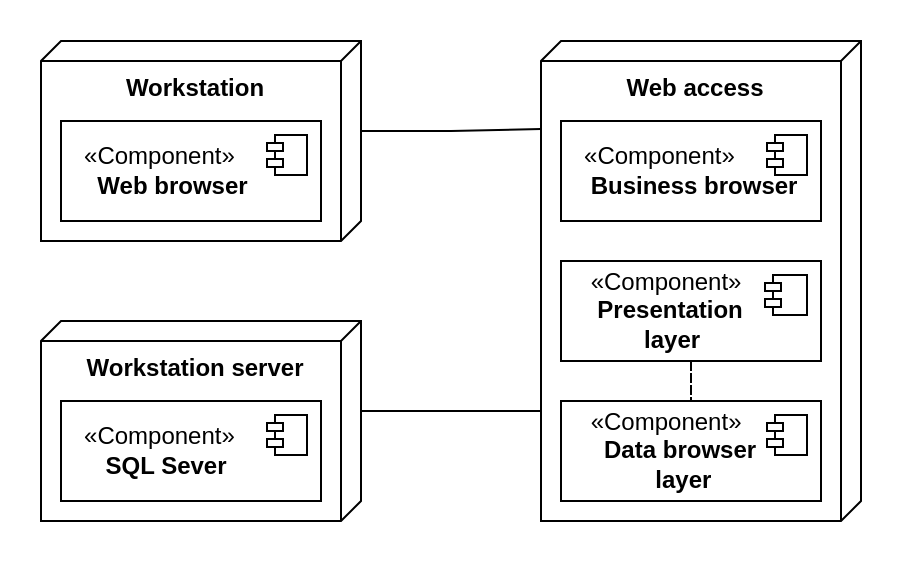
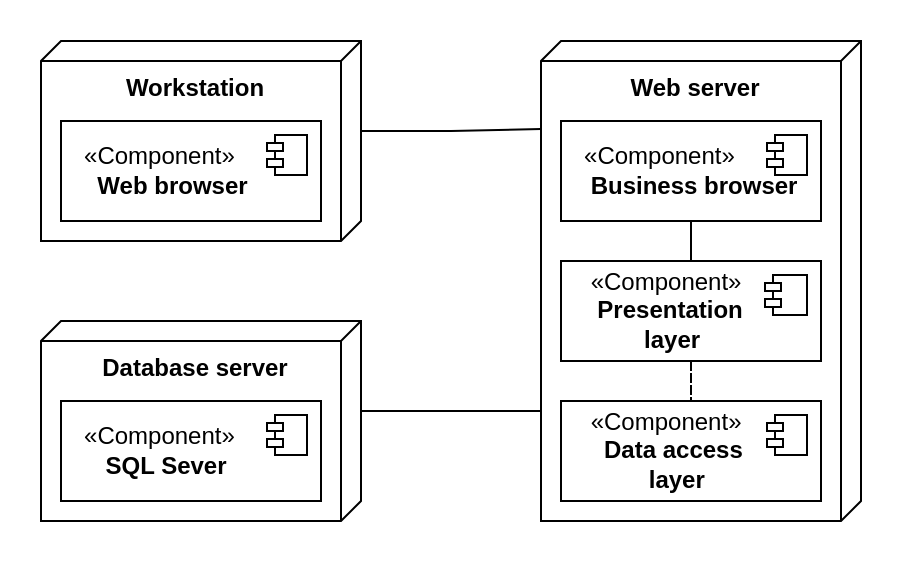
node "Web access": label "Web access" -> "Web server"
edge "«Component» Business browser" -- "«Component» Presentation layer": added
node "Workstation server": label "Workstation server" -> "Database server"
node "«Component» Data browser layer": label "«Component» Data browser layer" -> "«Component» Data access layer"
